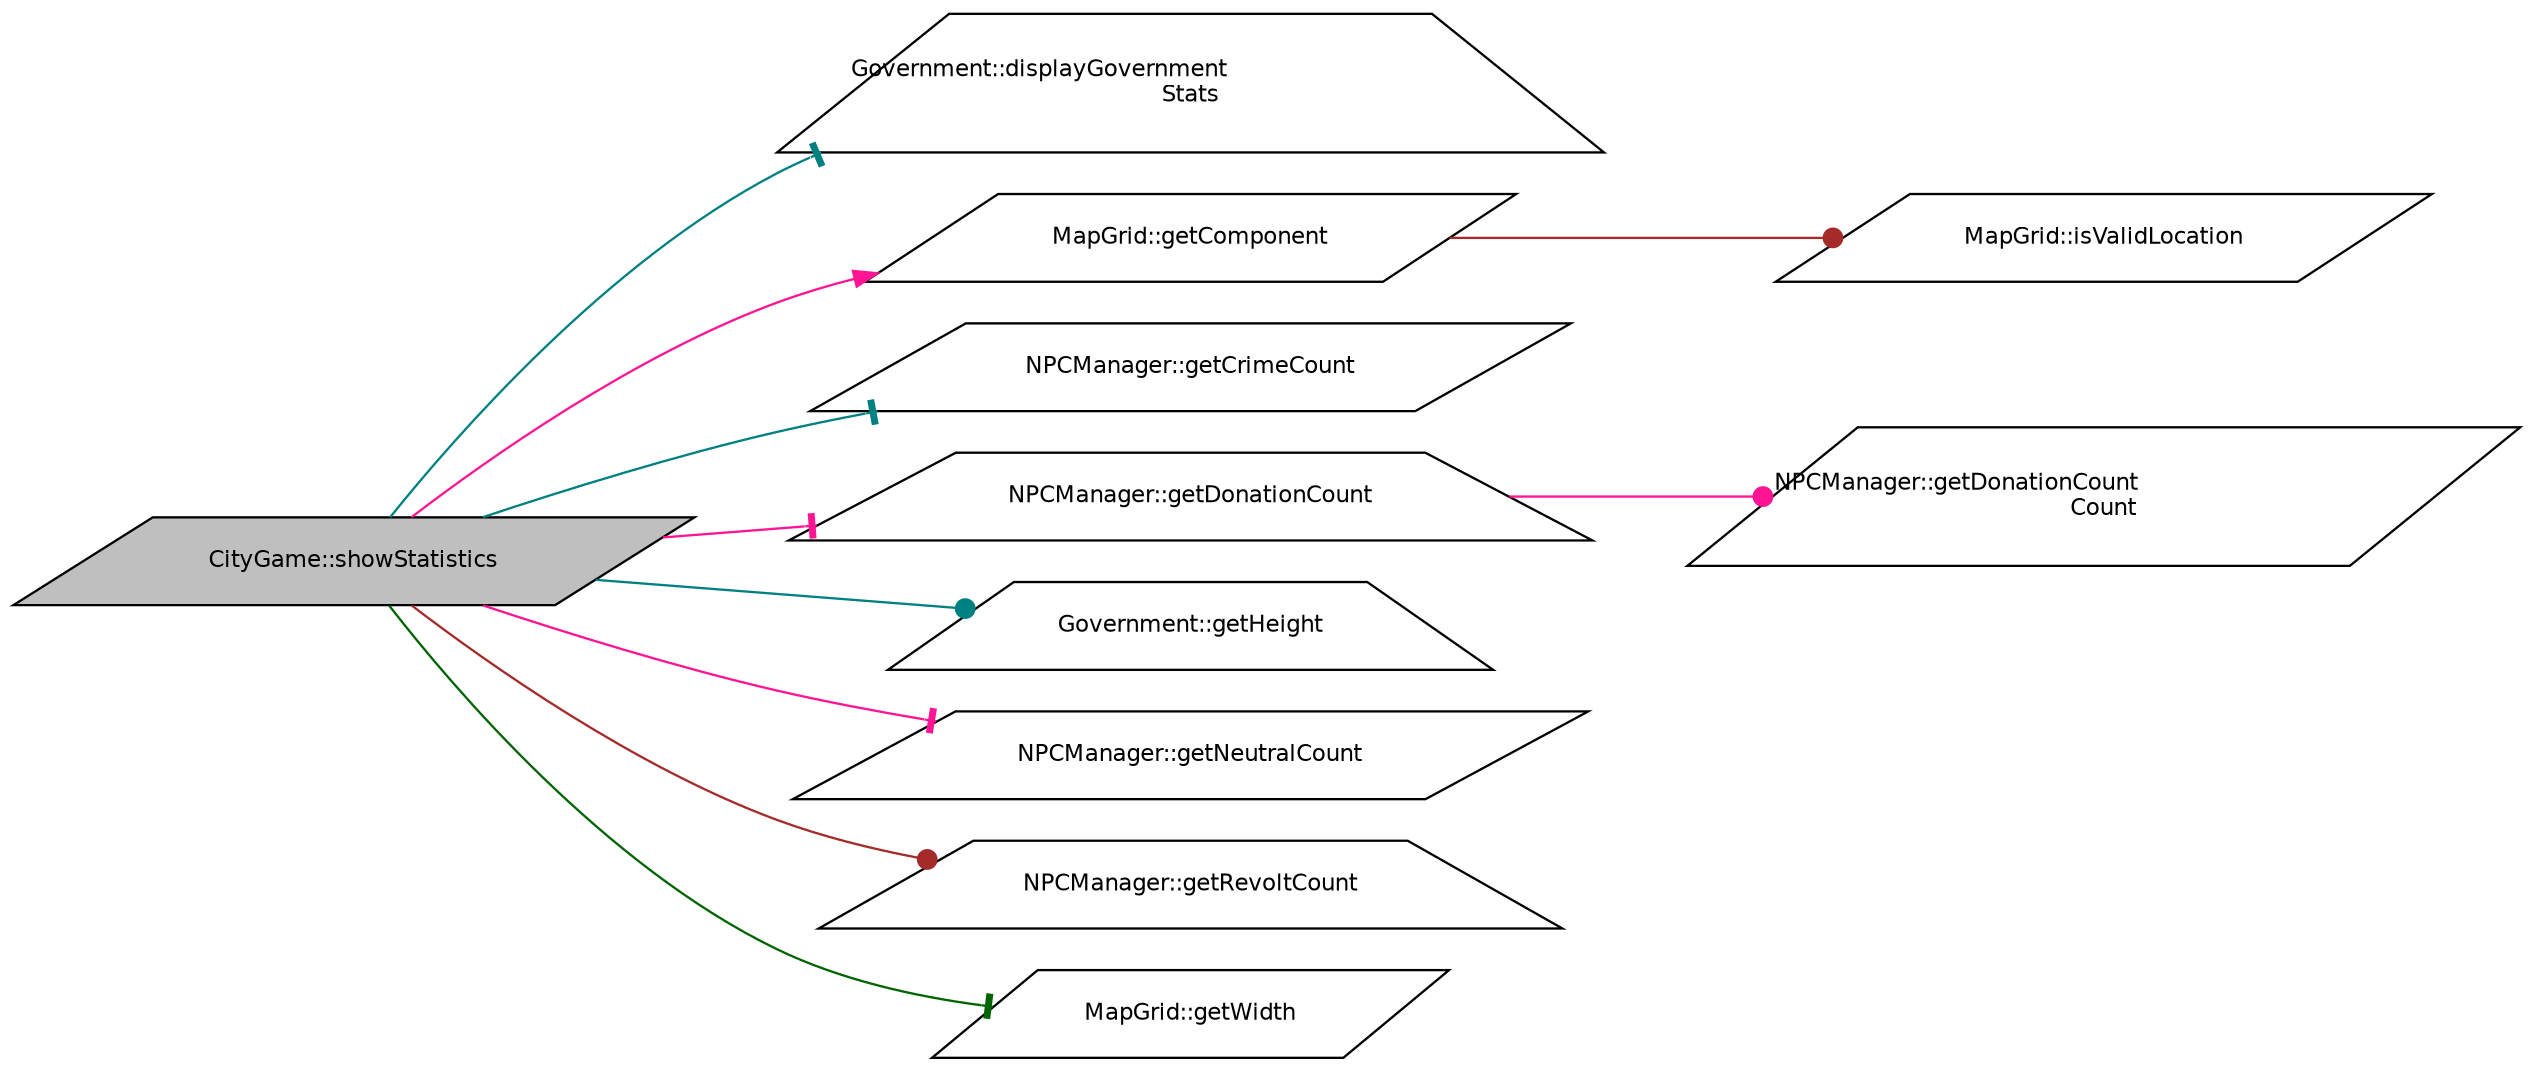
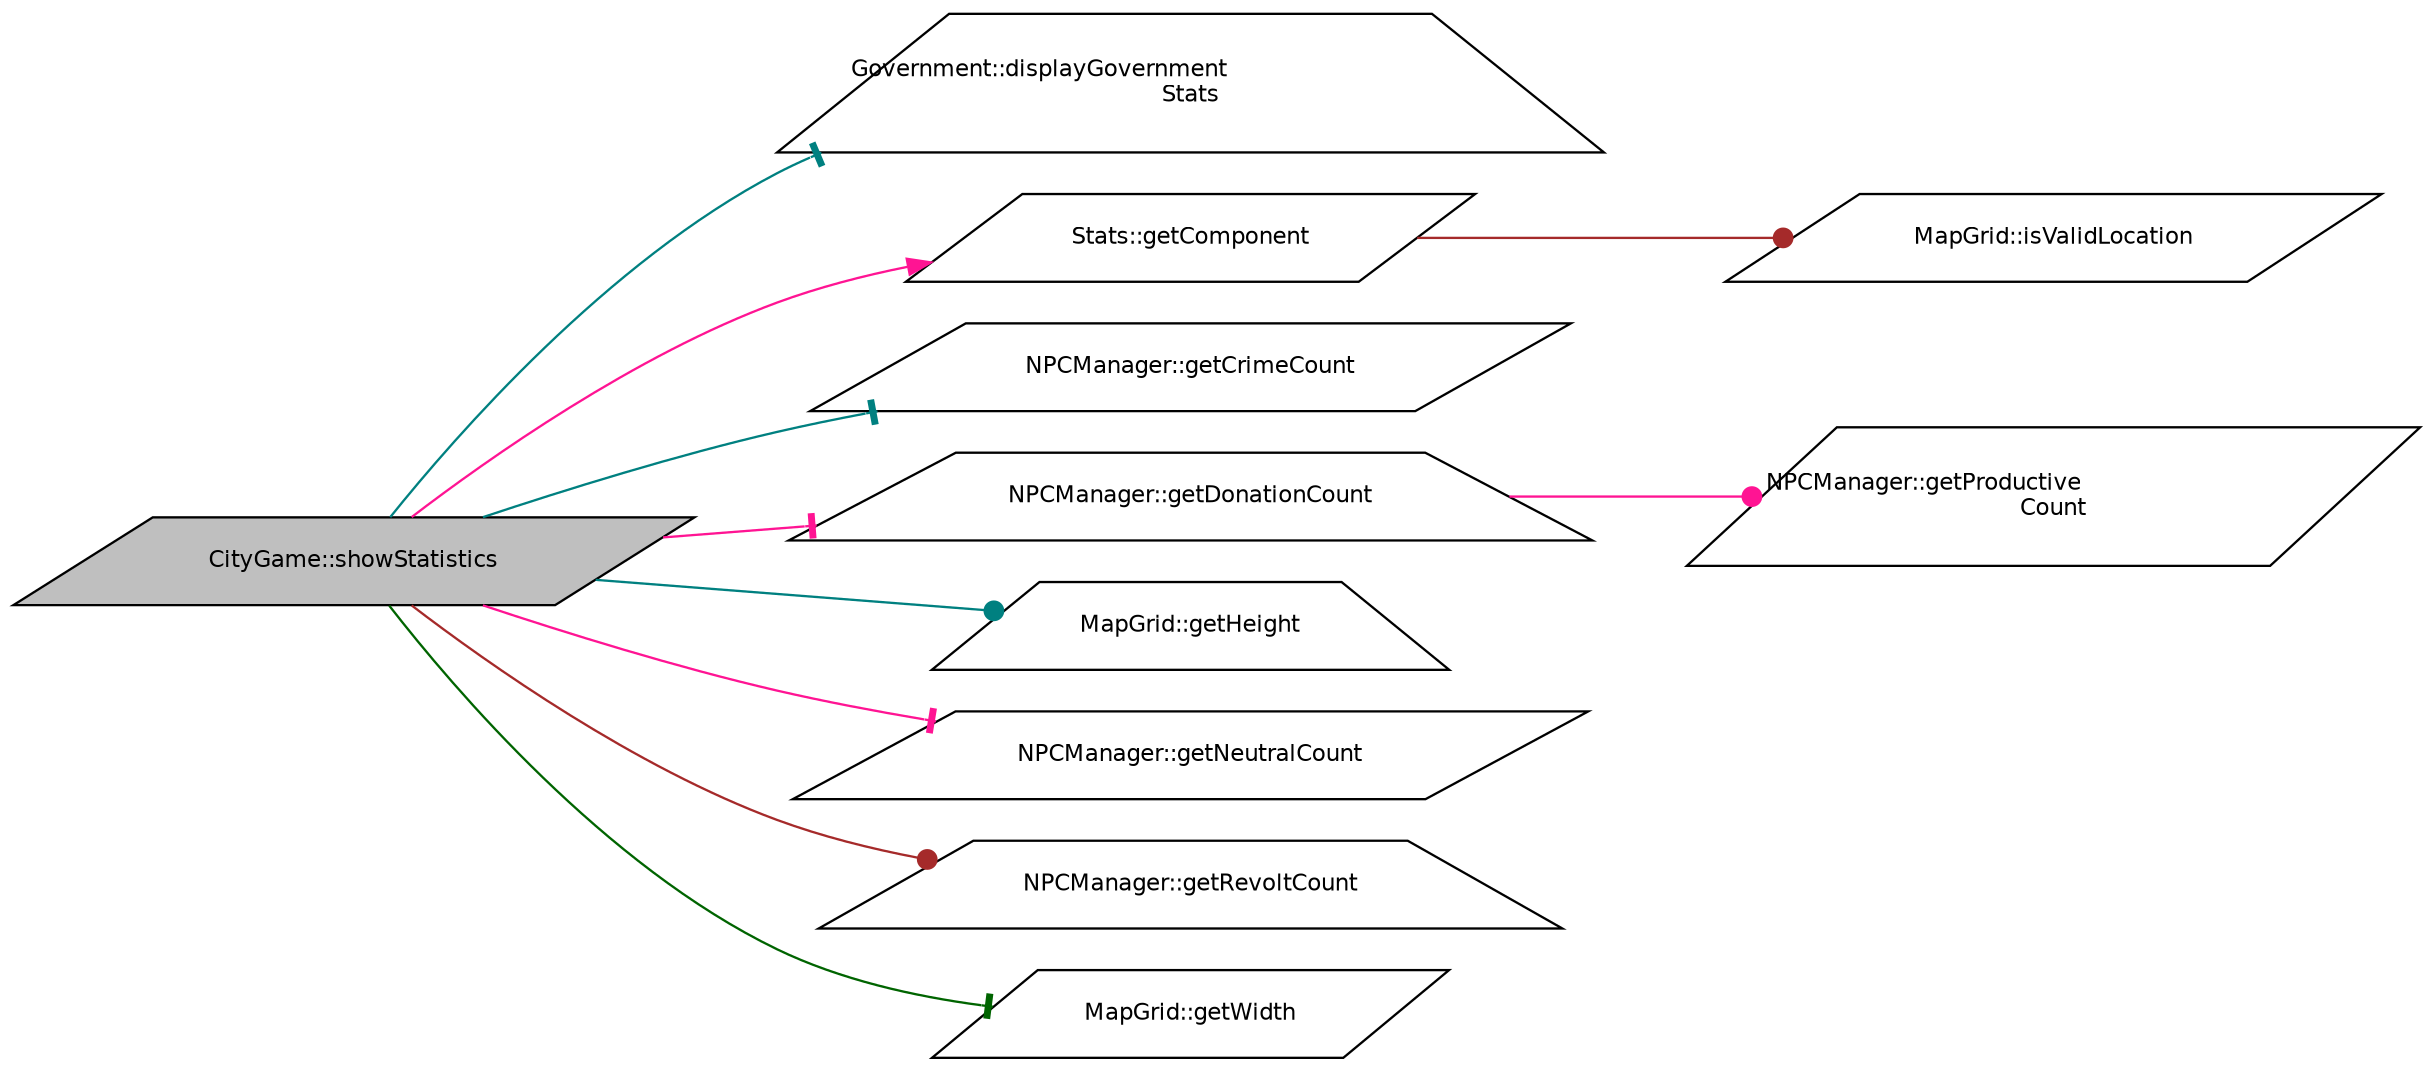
node "MapGrid::getComponent": label "MapGrid::getComponent" -> "Stats::getComponent"
node "NPCManager::getDonationCount Count": label "NPCManager::getDonationCount Count" -> "NPCManager::getProductive Count"
node "Government::getHeight": label "Government::getHeight" -> "MapGrid::getHeight"
